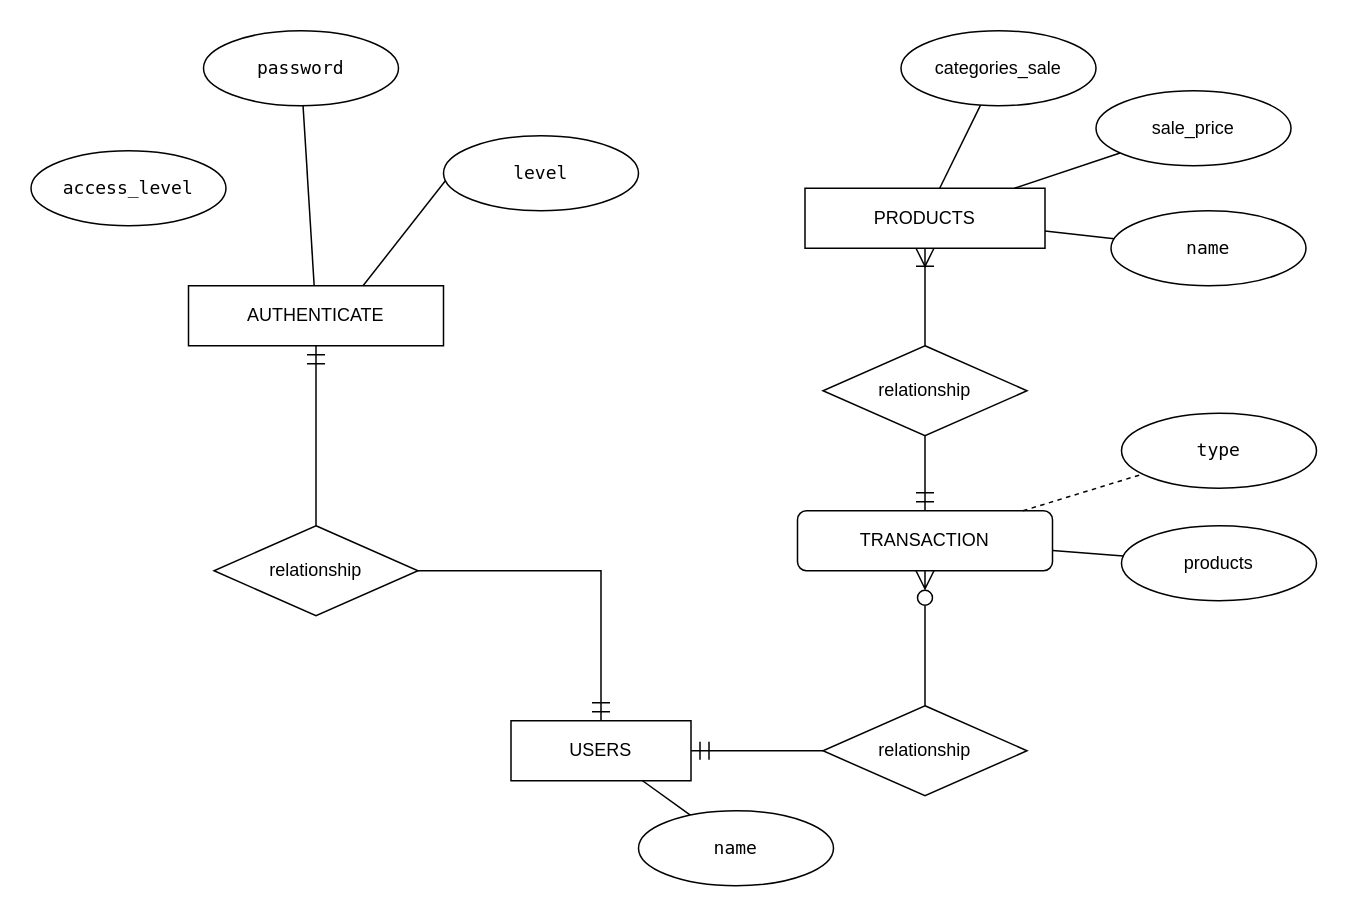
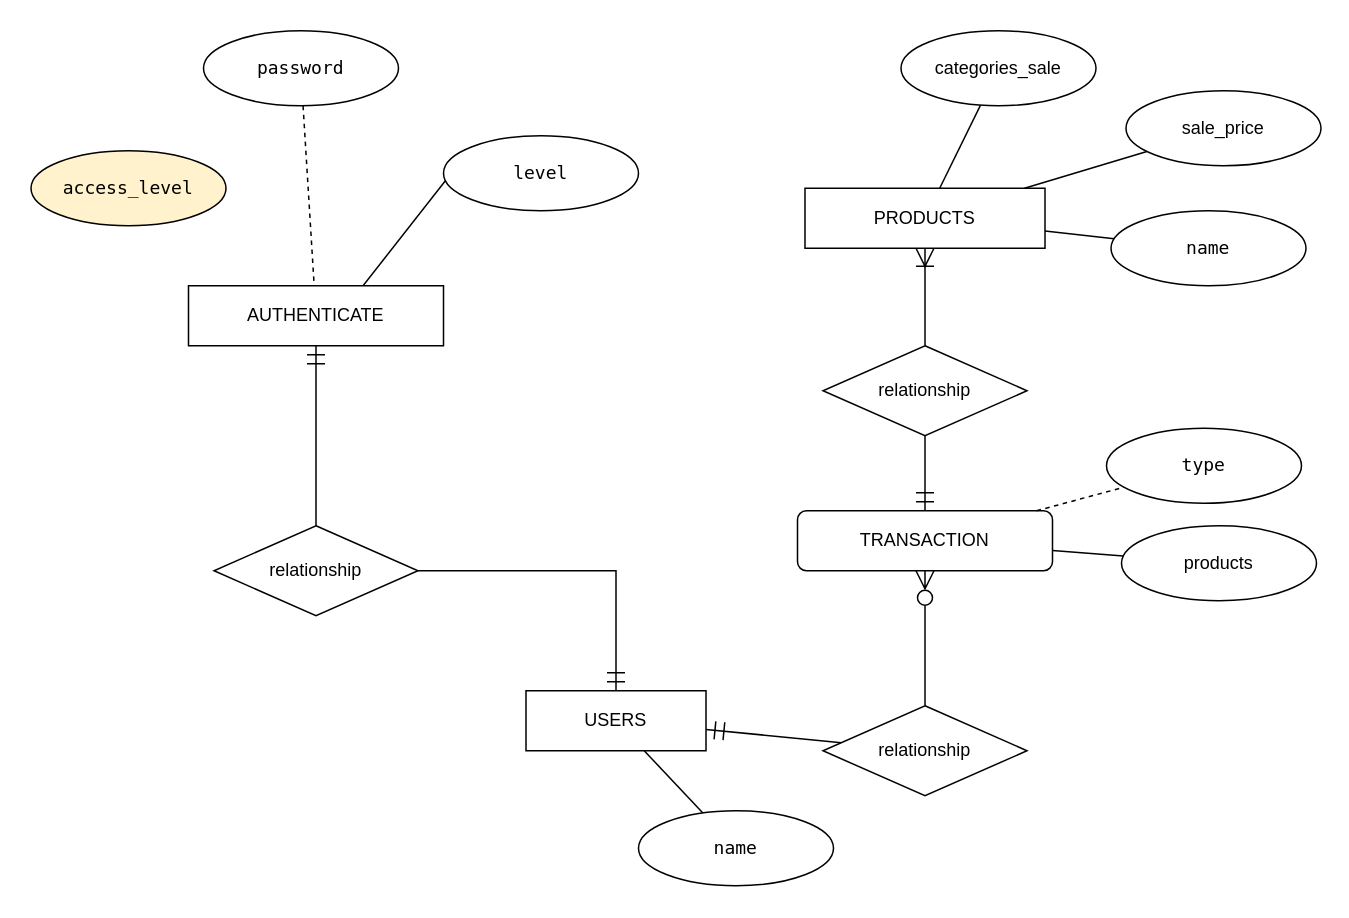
node "sale_price": moved (1193, 128) -> (1223, 128)
node "access_level": fillcolor #ffffff -> #fff2cc
edge "password" -- "AUTHENTICATE": style solid -> dashed
node "type": moved (1219, 451) -> (1204, 466)
node "USERS": moved (601, 751) -> (616, 721)
